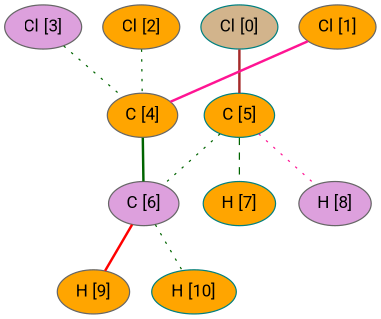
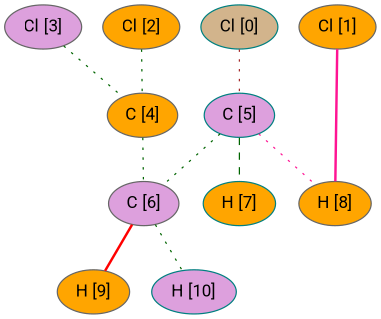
edge "Cl [0]" -- "C [5]": style bold -> dotted
edge "Cl [1]" -- "C [4]": now "Cl [1]" -- "H [8]"
node "C [5]": fillcolor orange -> plum
edge "C [4]" -- "C [6]": style bold -> dotted
node "H [8]": fillcolor plum -> orange
node "H [10]": fillcolor orange -> plum
